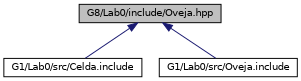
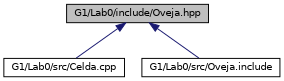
node "G8/Lab0/include/Oveja.hpp": label "G8/Lab0/include/Oveja.hpp" -> "G1/Lab0/include/Oveja.hpp"
node "G1/Lab0/src/Celda.include": label "G1/Lab0/src/Celda.include" -> "G1/Lab0/src/Celda.cpp"
